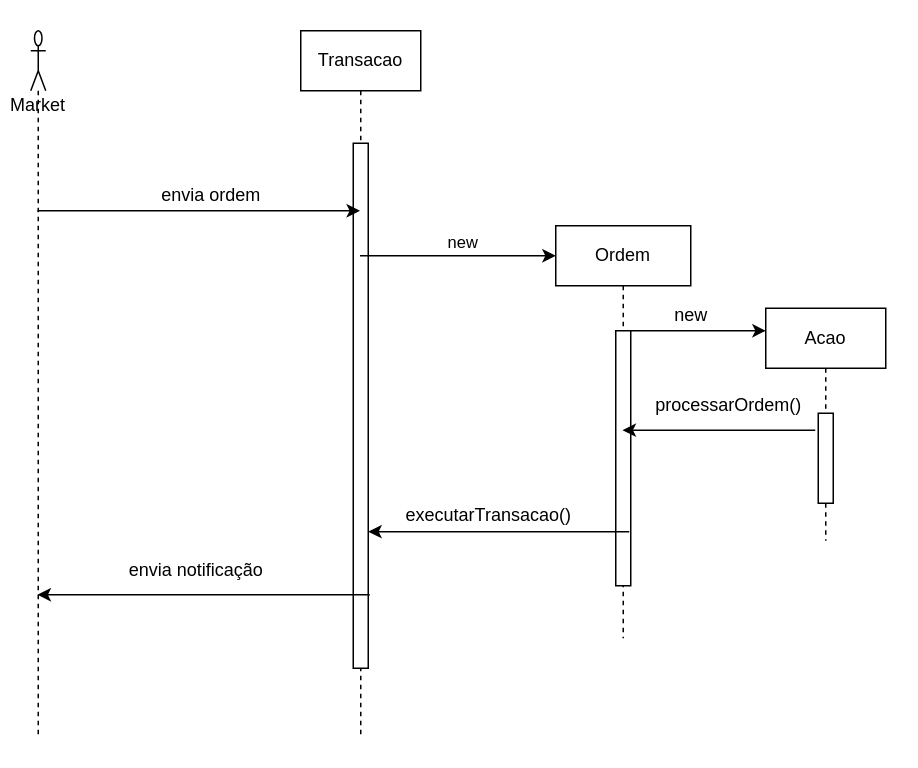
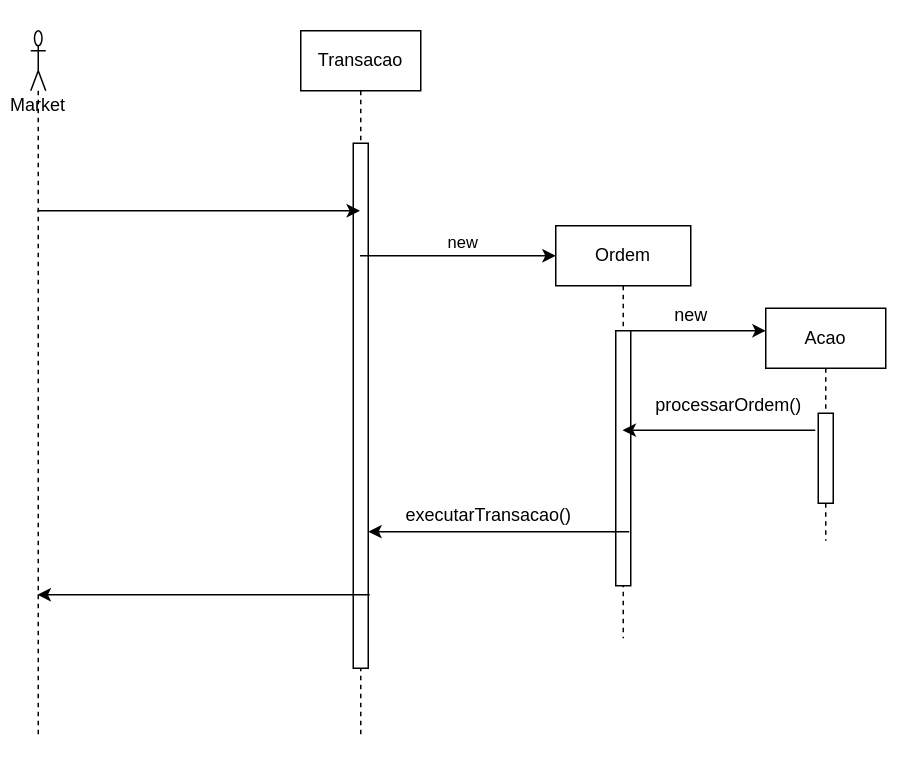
node "envia ordem": removed
node "envia notificação": removed
